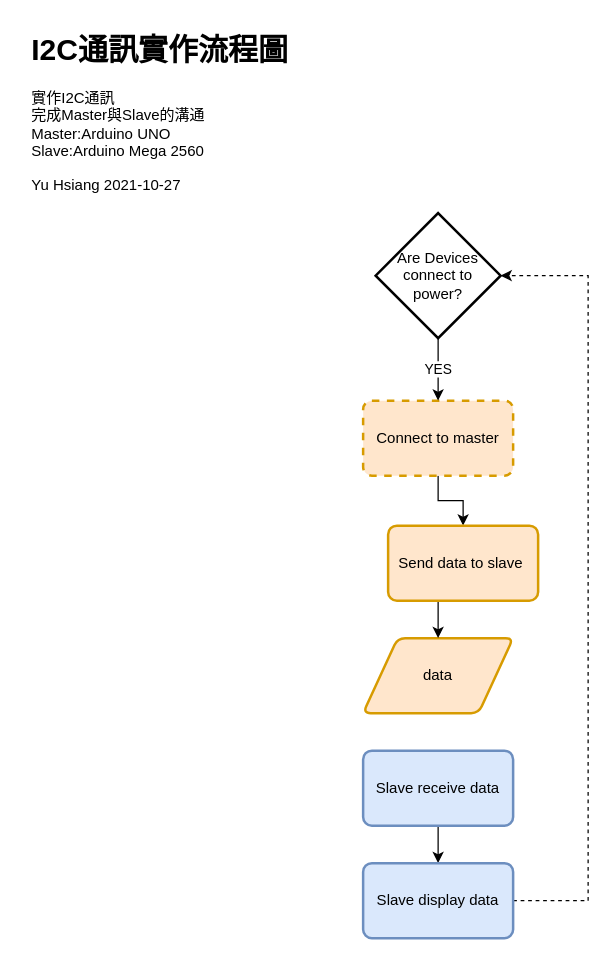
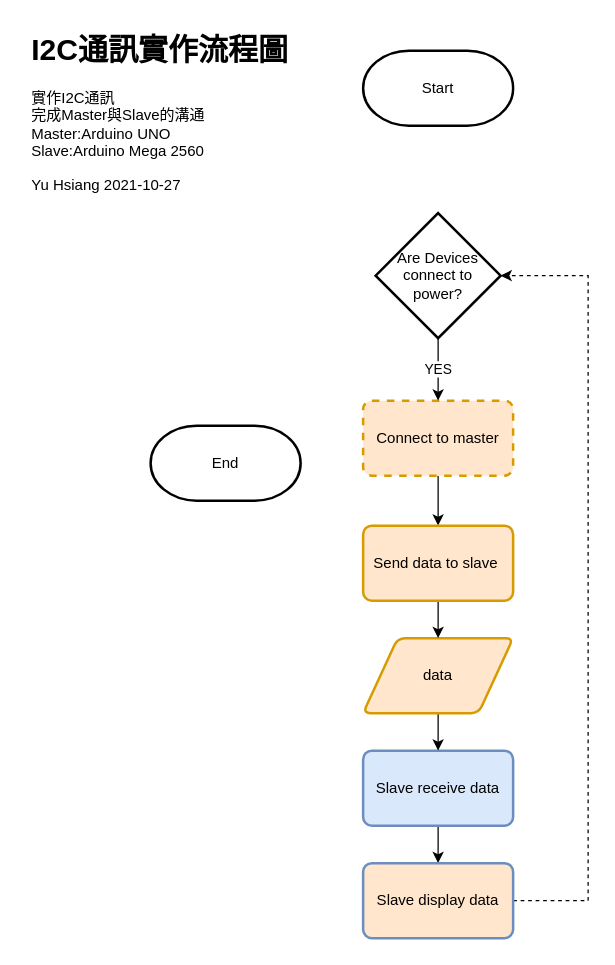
node "Start": added
node "End": added
node "Send data to slave": moved (463, 563) -> (438, 563)
edge "data" -> "Slave receive data": added
node "Slave display data": fillcolor #dae8fc -> #ffe6cc
